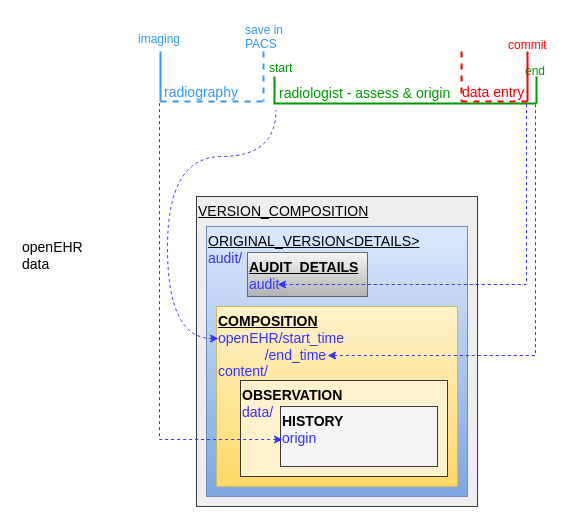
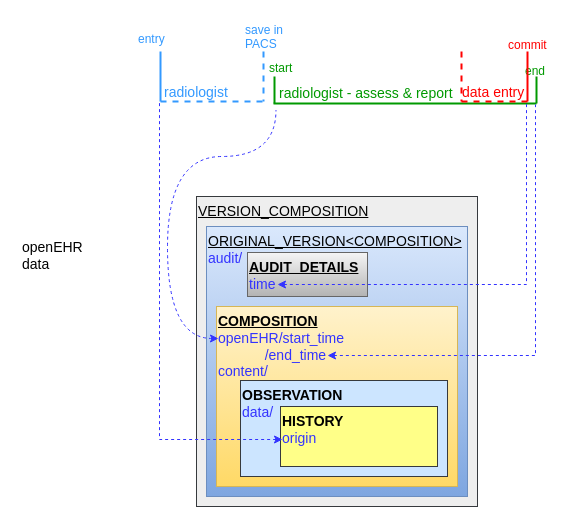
node "imaging": label "imaging" -> "entry"
node "radiography": label "radiography" -> "radiologist"
node "radiologist - assess & origin": label "radiologist - assess & origin" -> "radiologist - assess & report"
node "ORIGINAL_VERSION<DETAILS> audit/": label "ORIGINAL_VERSION<DETAILS> audit/" -> "ORIGINAL_VERSION<COMPOSITION> audit/"
node "AUDIT_DETAILS audit": label "AUDIT_DETAILS audit" -> "AUDIT_DETAILS time"
node "OBSERVATION data/": fillcolor #fff2cc -> #cce5ff
node "HISTORY origin": fillcolor #f5f5f5 -> #ffff88
